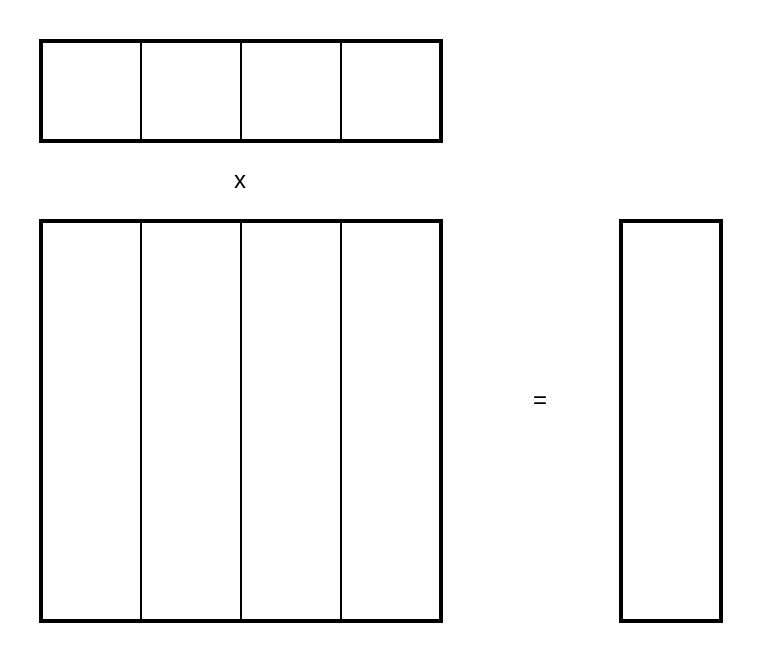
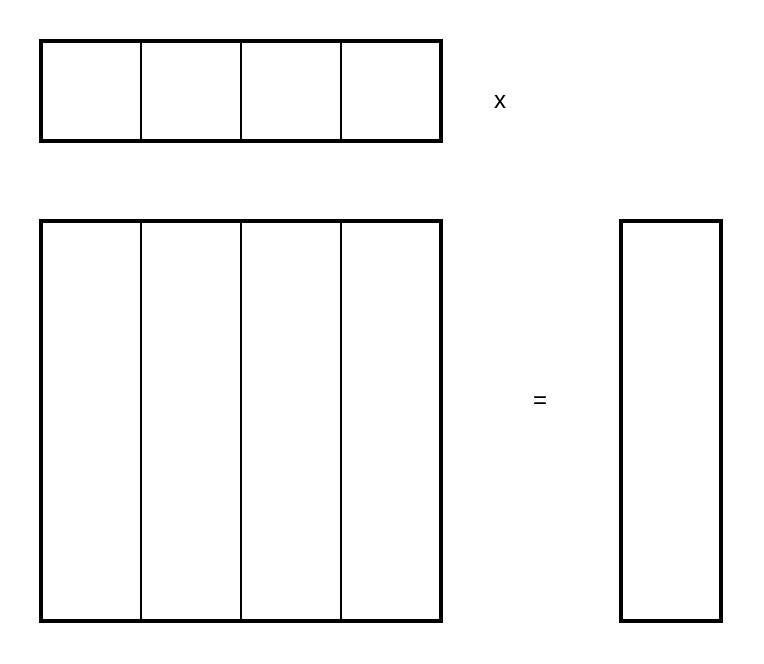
node "x": moved (241, 181) -> (501, 101)
